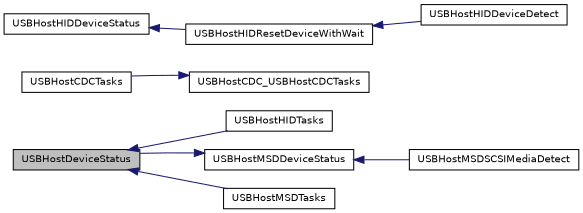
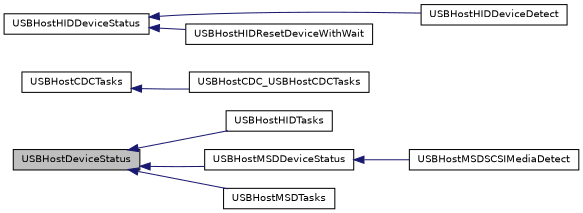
edge "USBHostHIDDeviceDetect" -> "USBHostHIDResetDeviceWithWait": now "USBHostHIDDeviceDetect" -> "USBHostHIDDeviceStatus"
edge "USBHostCDCTasks" -> "USBHostCDC_USBHostCDCTasks": reversed
edge "USBHostDeviceStatus" -> "USBHostMSDDeviceStatus": reversed
